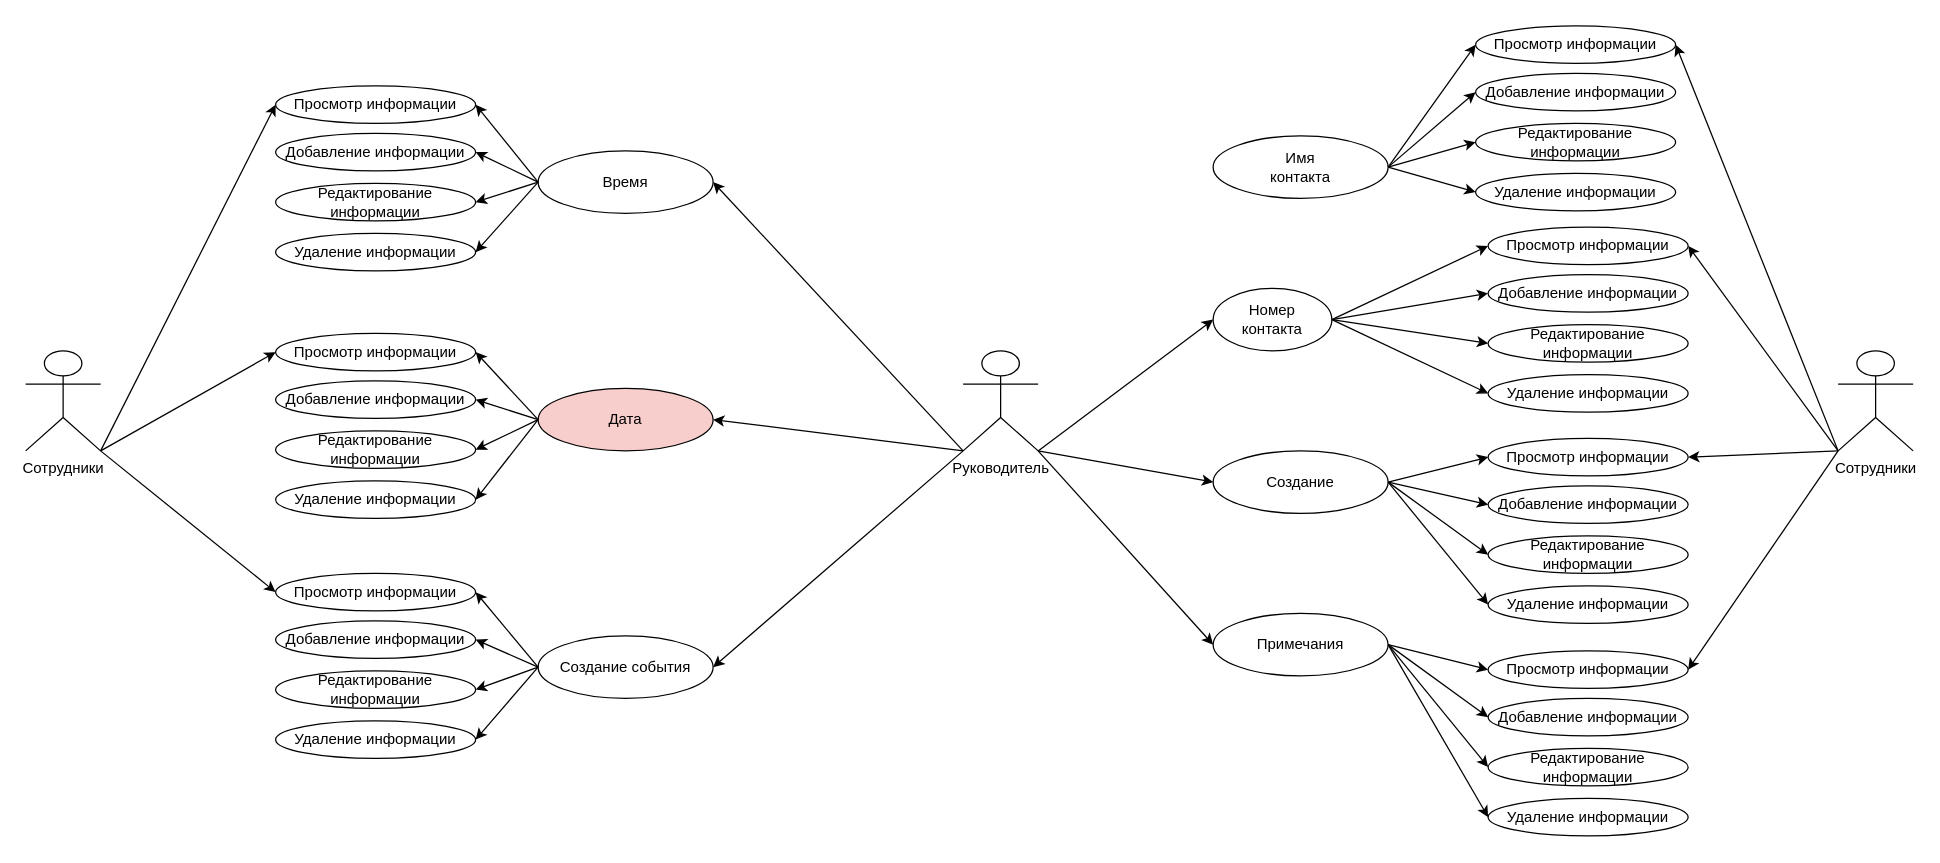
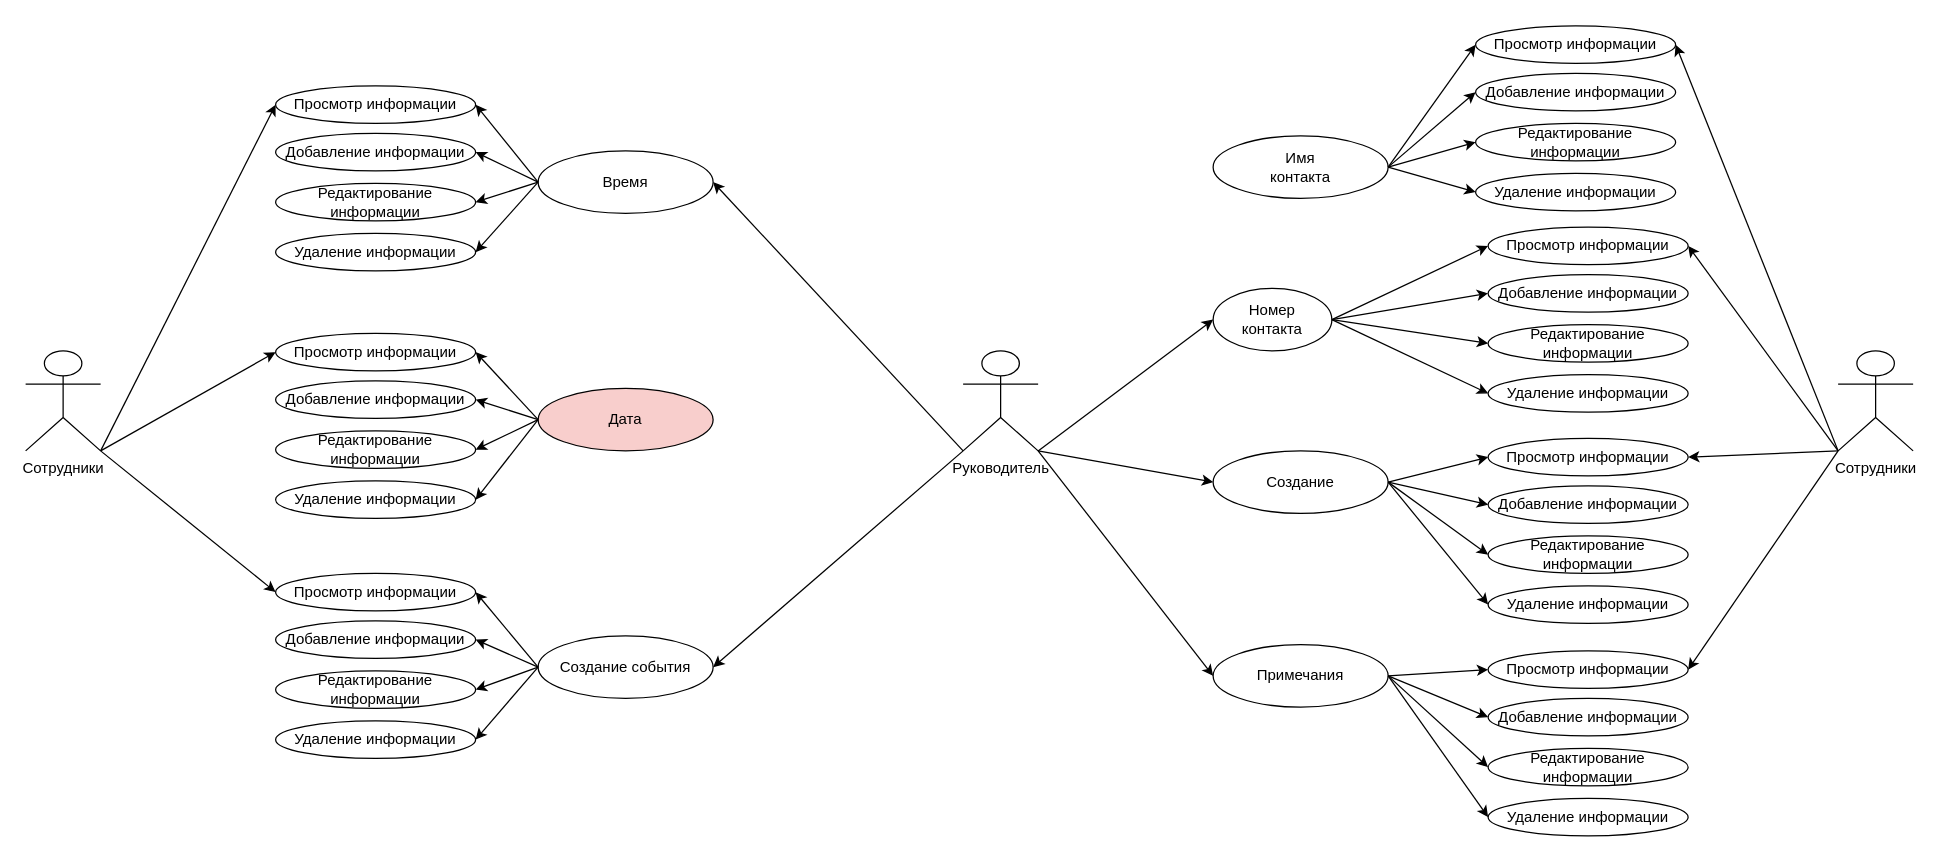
edge "Руководитель" -> "Дата": removed
node "Примечания": moved (1301, 644) -> (1301, 676)
